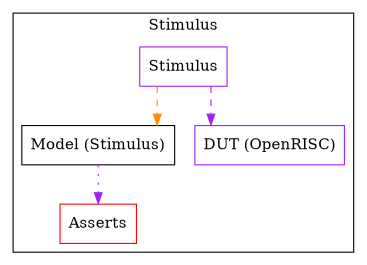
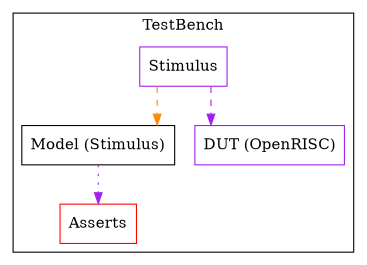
cluster "Stimulus": label "Stimulus" -> "TestBench"
